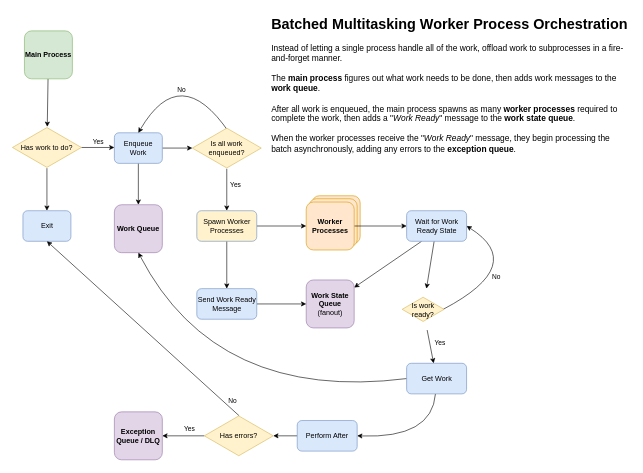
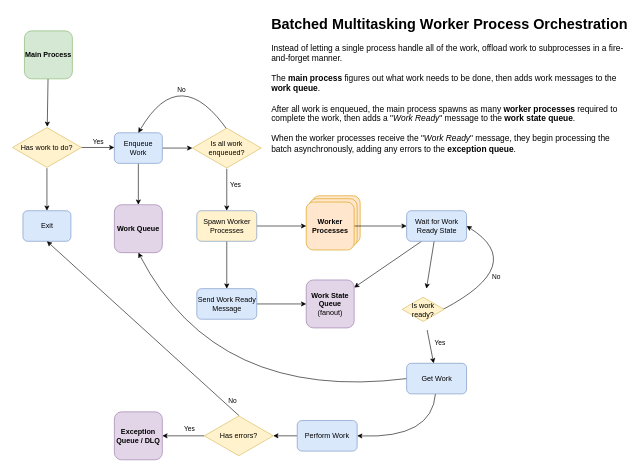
node "Perform After": label "Perform After" -> "Perform Work"
